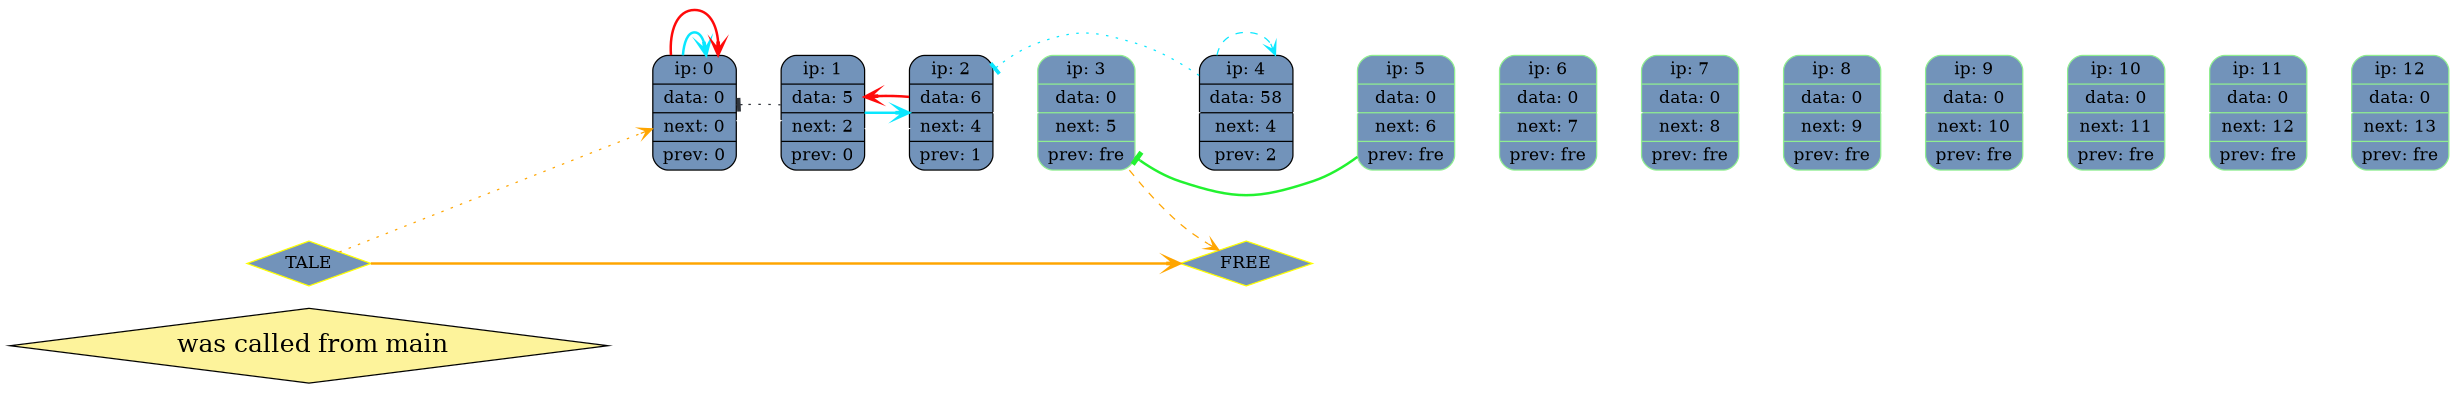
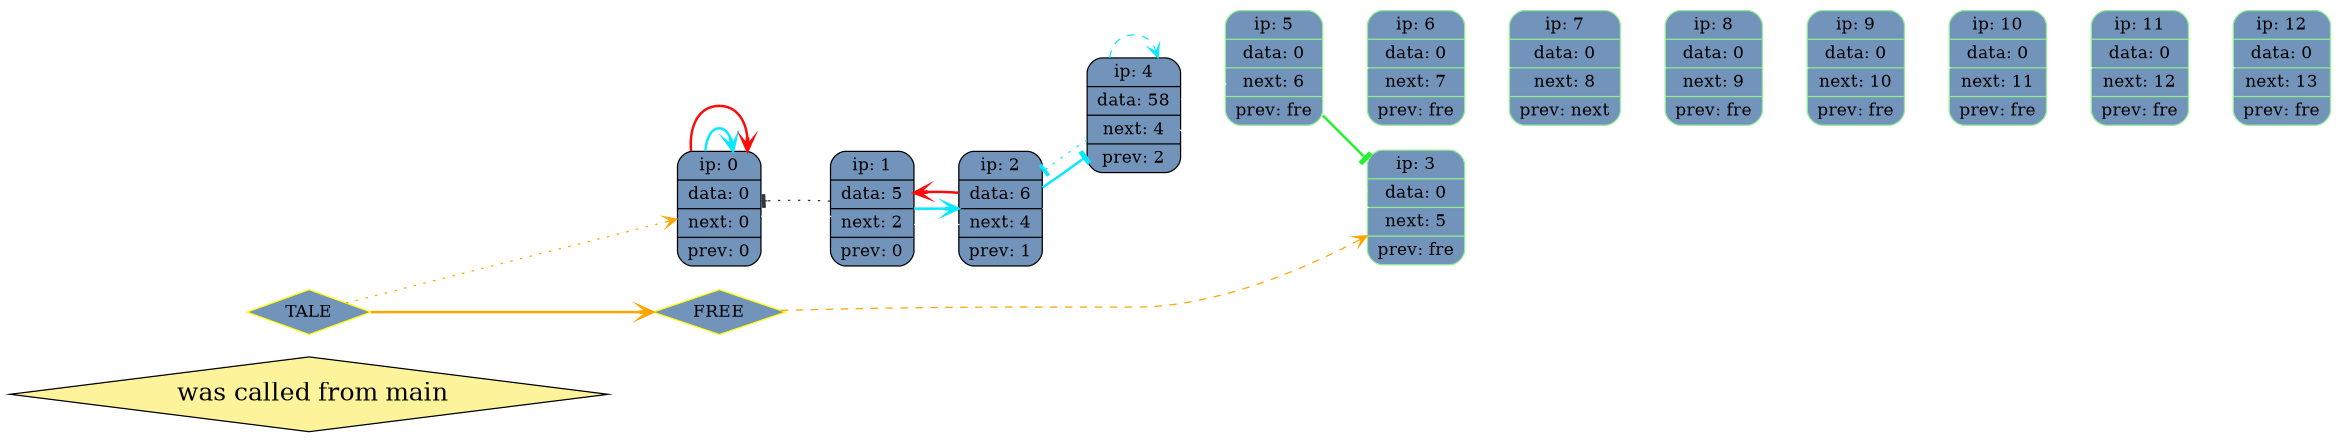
node "ip: 7": text "prev: fre" -> "prev: next"
edge "ip: 2" -> "ip: 4": added
edge "ip: 3" -> "FREE": reversed
